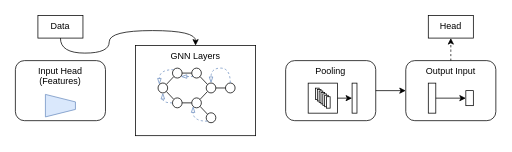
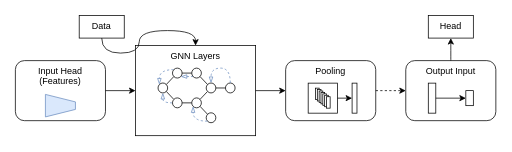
node "Data": moved (60, 27) -> (102, 27)
edge "Output Input" -> "Head": style dashed -> solid
edge "Input Head (Features)" -> "GNN Layers": added
edge "GNN Layers" -> "Pooling": added
edge "Pooling" -> "Output Input": style solid -> dashed
